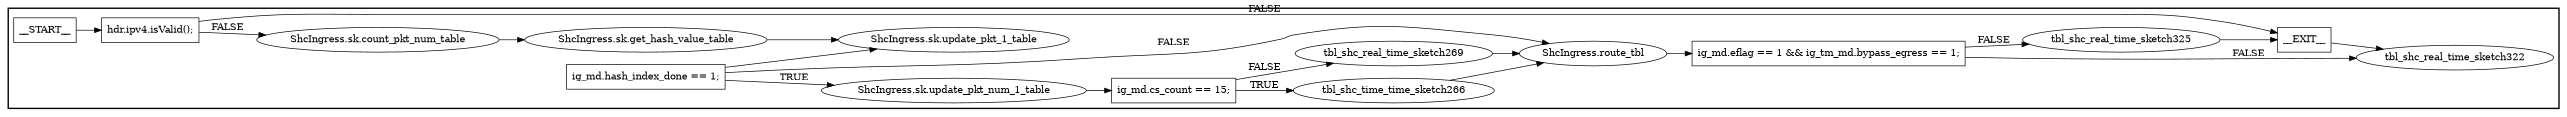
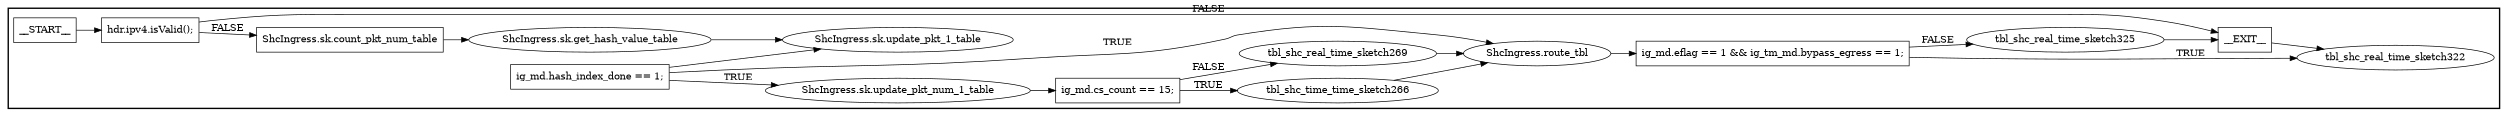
node "ShcIngress.sk.count_pkt_num_table": shape ellipse -> box
edge "ig_md.hash_index_done == 1;" -> "ShcIngress.route_tbl": label "FALSE" -> "TRUE"
edge "ig_md.eflag == 1 && ig_tm_md.bypass_egress == 1;" -> "tbl_shc_real_time_sketch322": label "FALSE" -> "TRUE"
